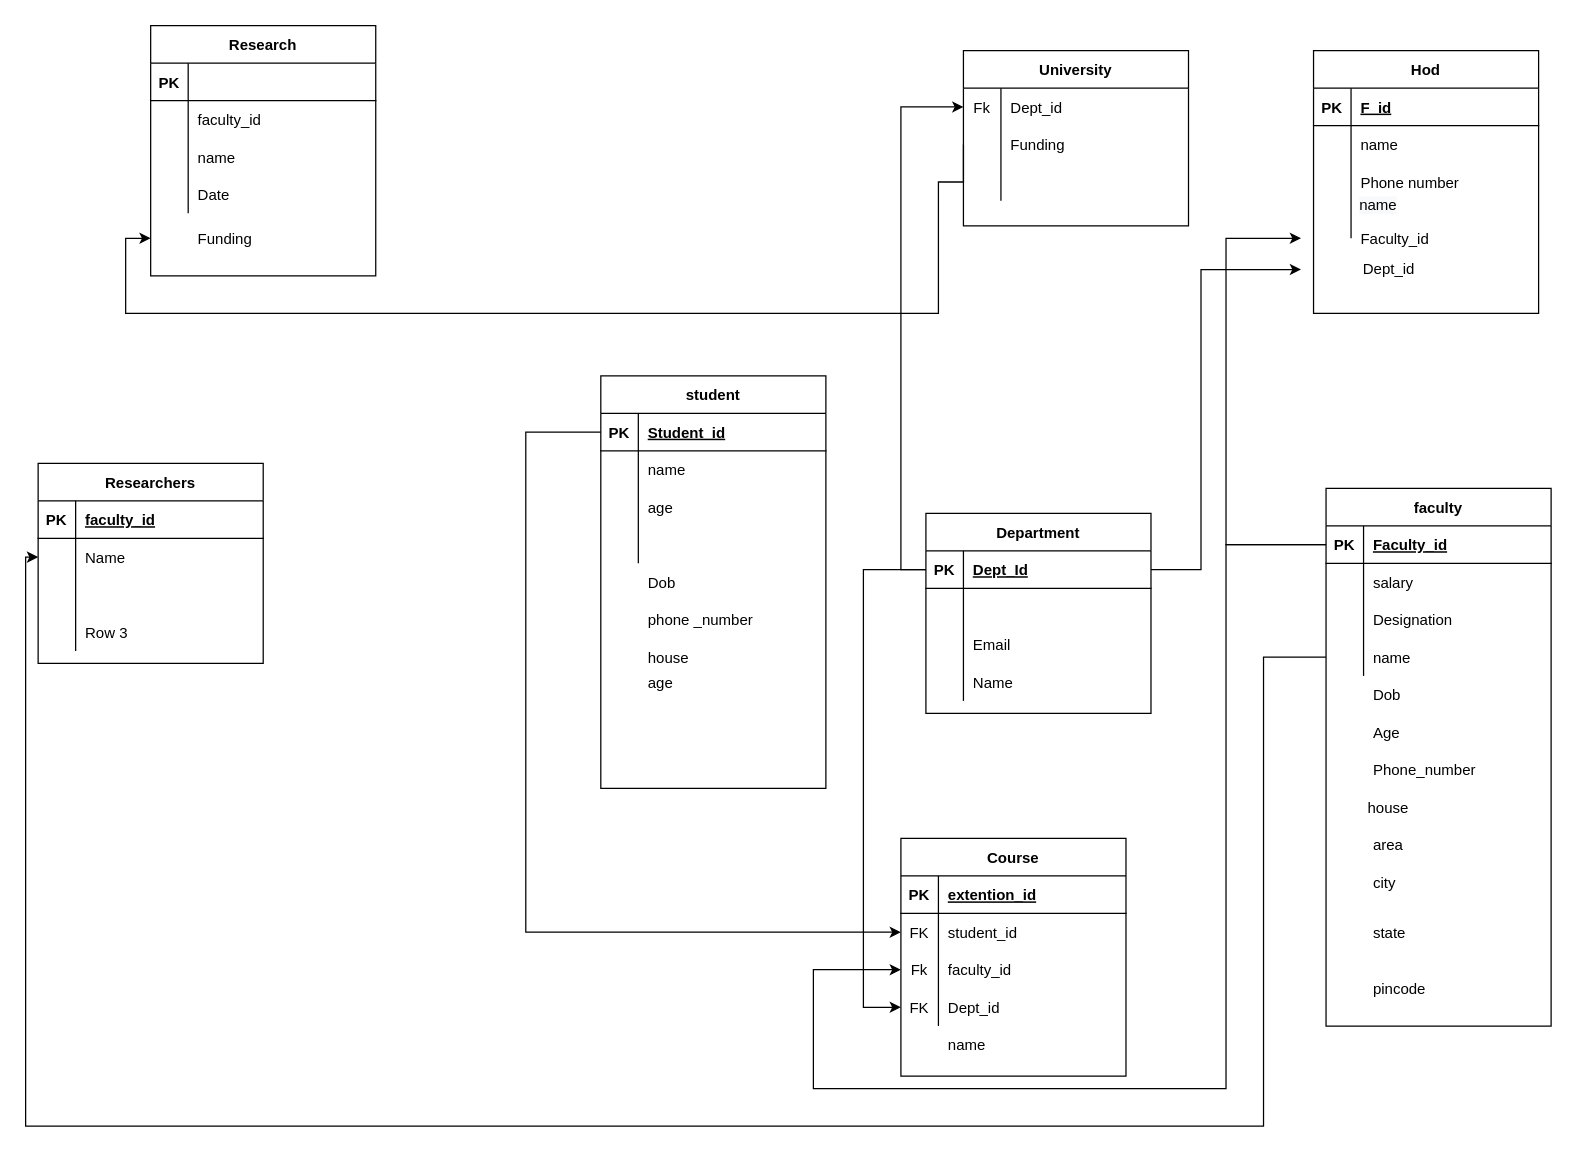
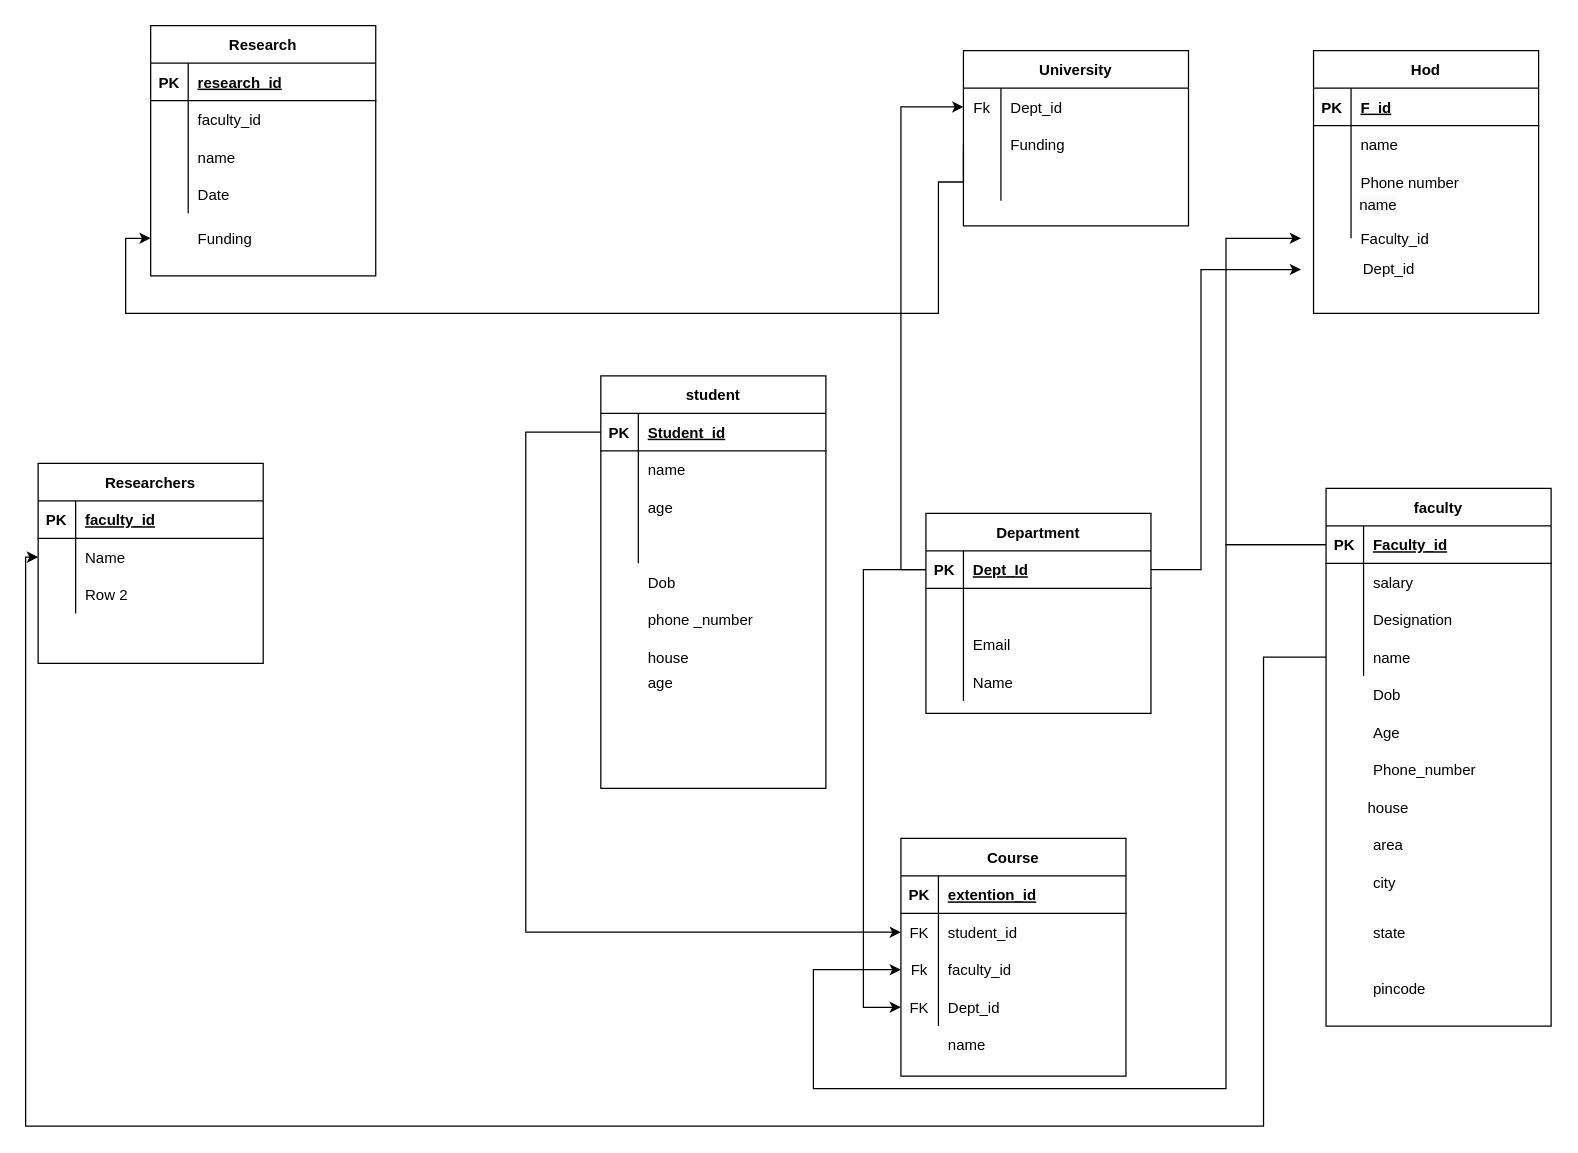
node "research_id": added
node "Row 2": added
node "Row 3": removed
